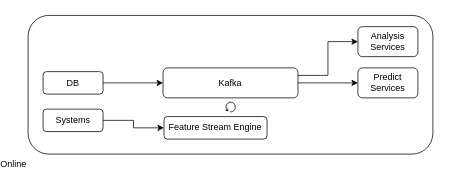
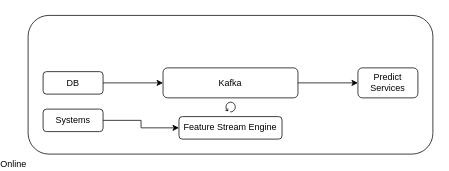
node "Analysis Services": removed
edge "Kafka" -> "Analysis Services": removed
node "Feature Stream Engine": moved (216, 128) -> (231, 128)
